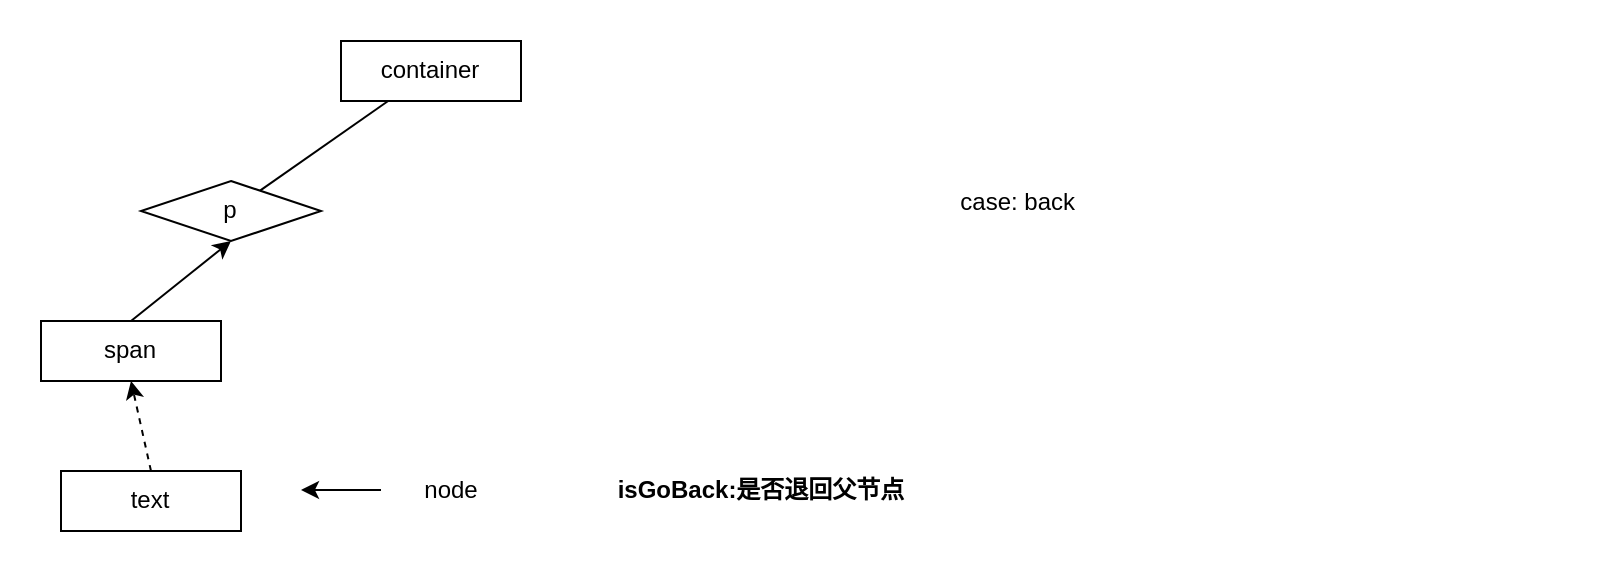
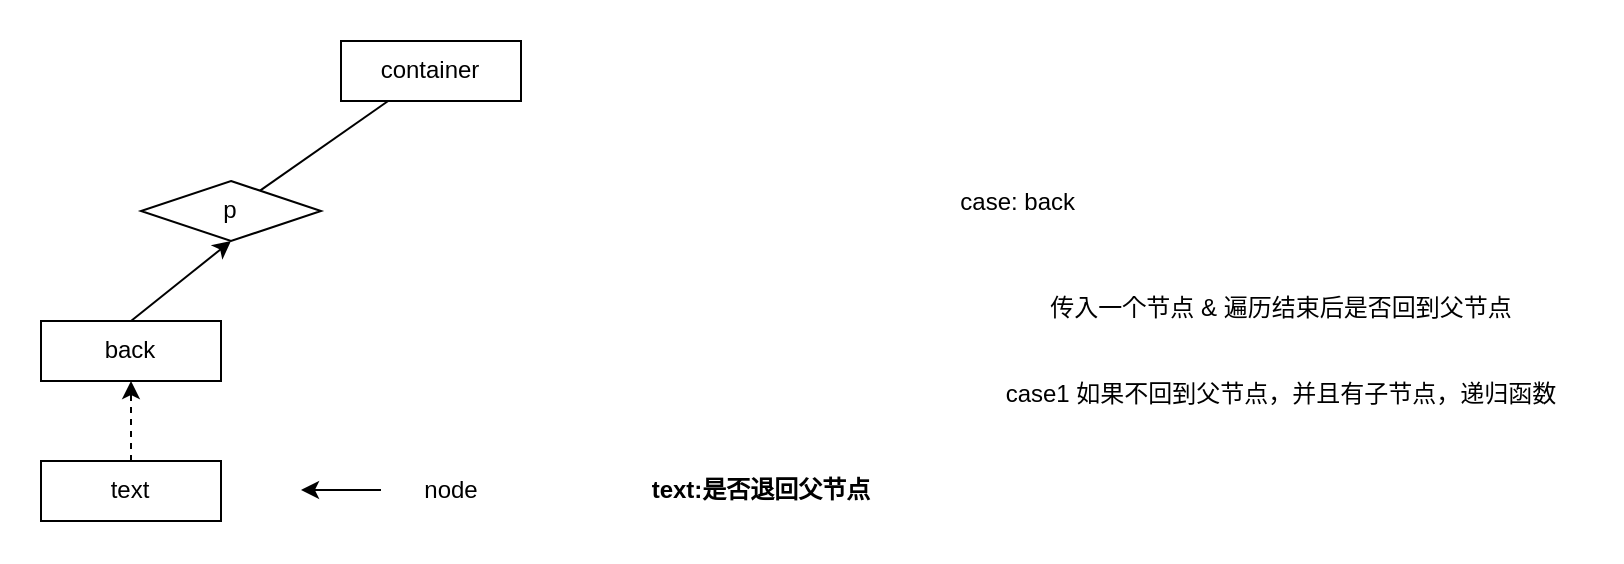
node "span": label "span" -> "back"
node "传入一个节点 & 遍历结束后是否回到父节点 case1 如果不回到父节点，并且有子节点，递归函数": added
node "isGoBack:是否退回父节点": label "isGoBack:是否退回父节点" -> "text:是否退回父节点"
node "text": moved (151, 501) -> (131, 491)
